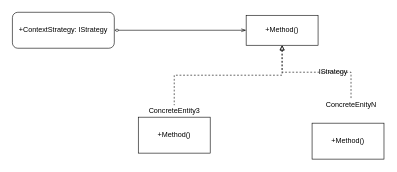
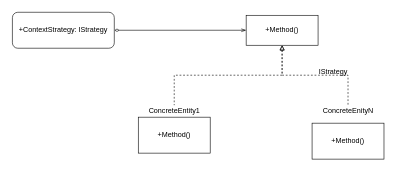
node "ConcreteEnityN": moved (351, 105) -> (348, 111)
node "ConcreteEntity3": label "ConcreteEntity3" -> "ConcreteEntity1"
